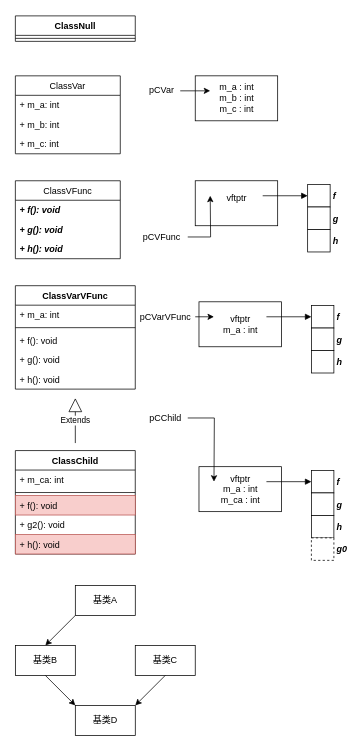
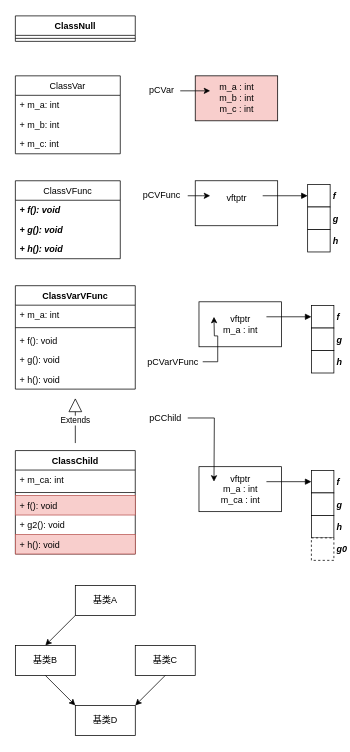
node "m_a : int m_b : int m_c : int": fillcolor #ffffff -> #f8cecc
node "pCVFunc": moved (162, 237) -> (162, 195)
node "pCVarVFunc": moved (165, 317) -> (173, 362)
